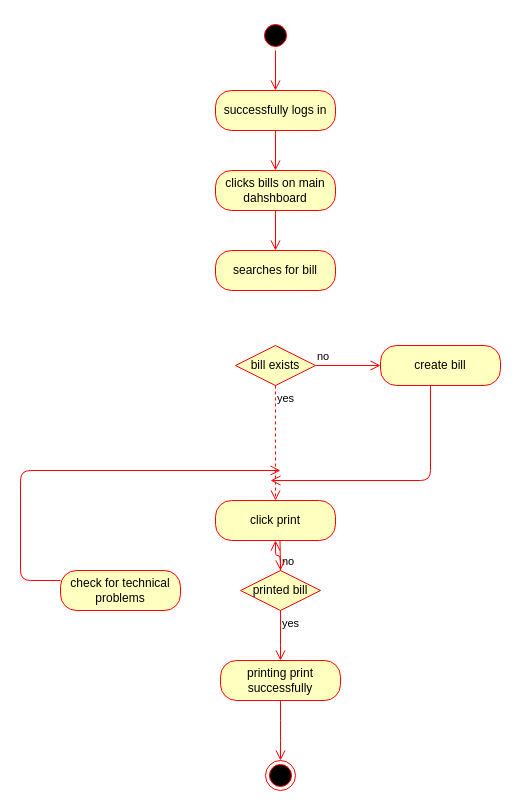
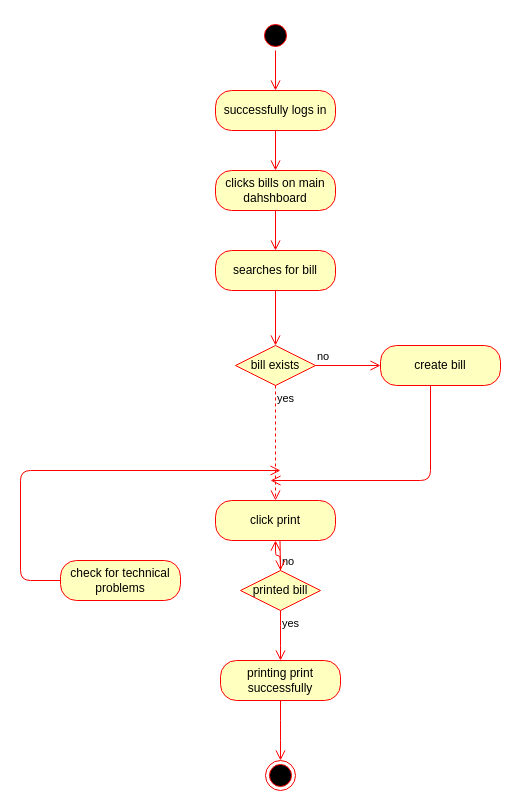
edge "searches for bill" -> "bill exists": added
node "check for technical problems": moved (121, 591) -> (121, 581)
